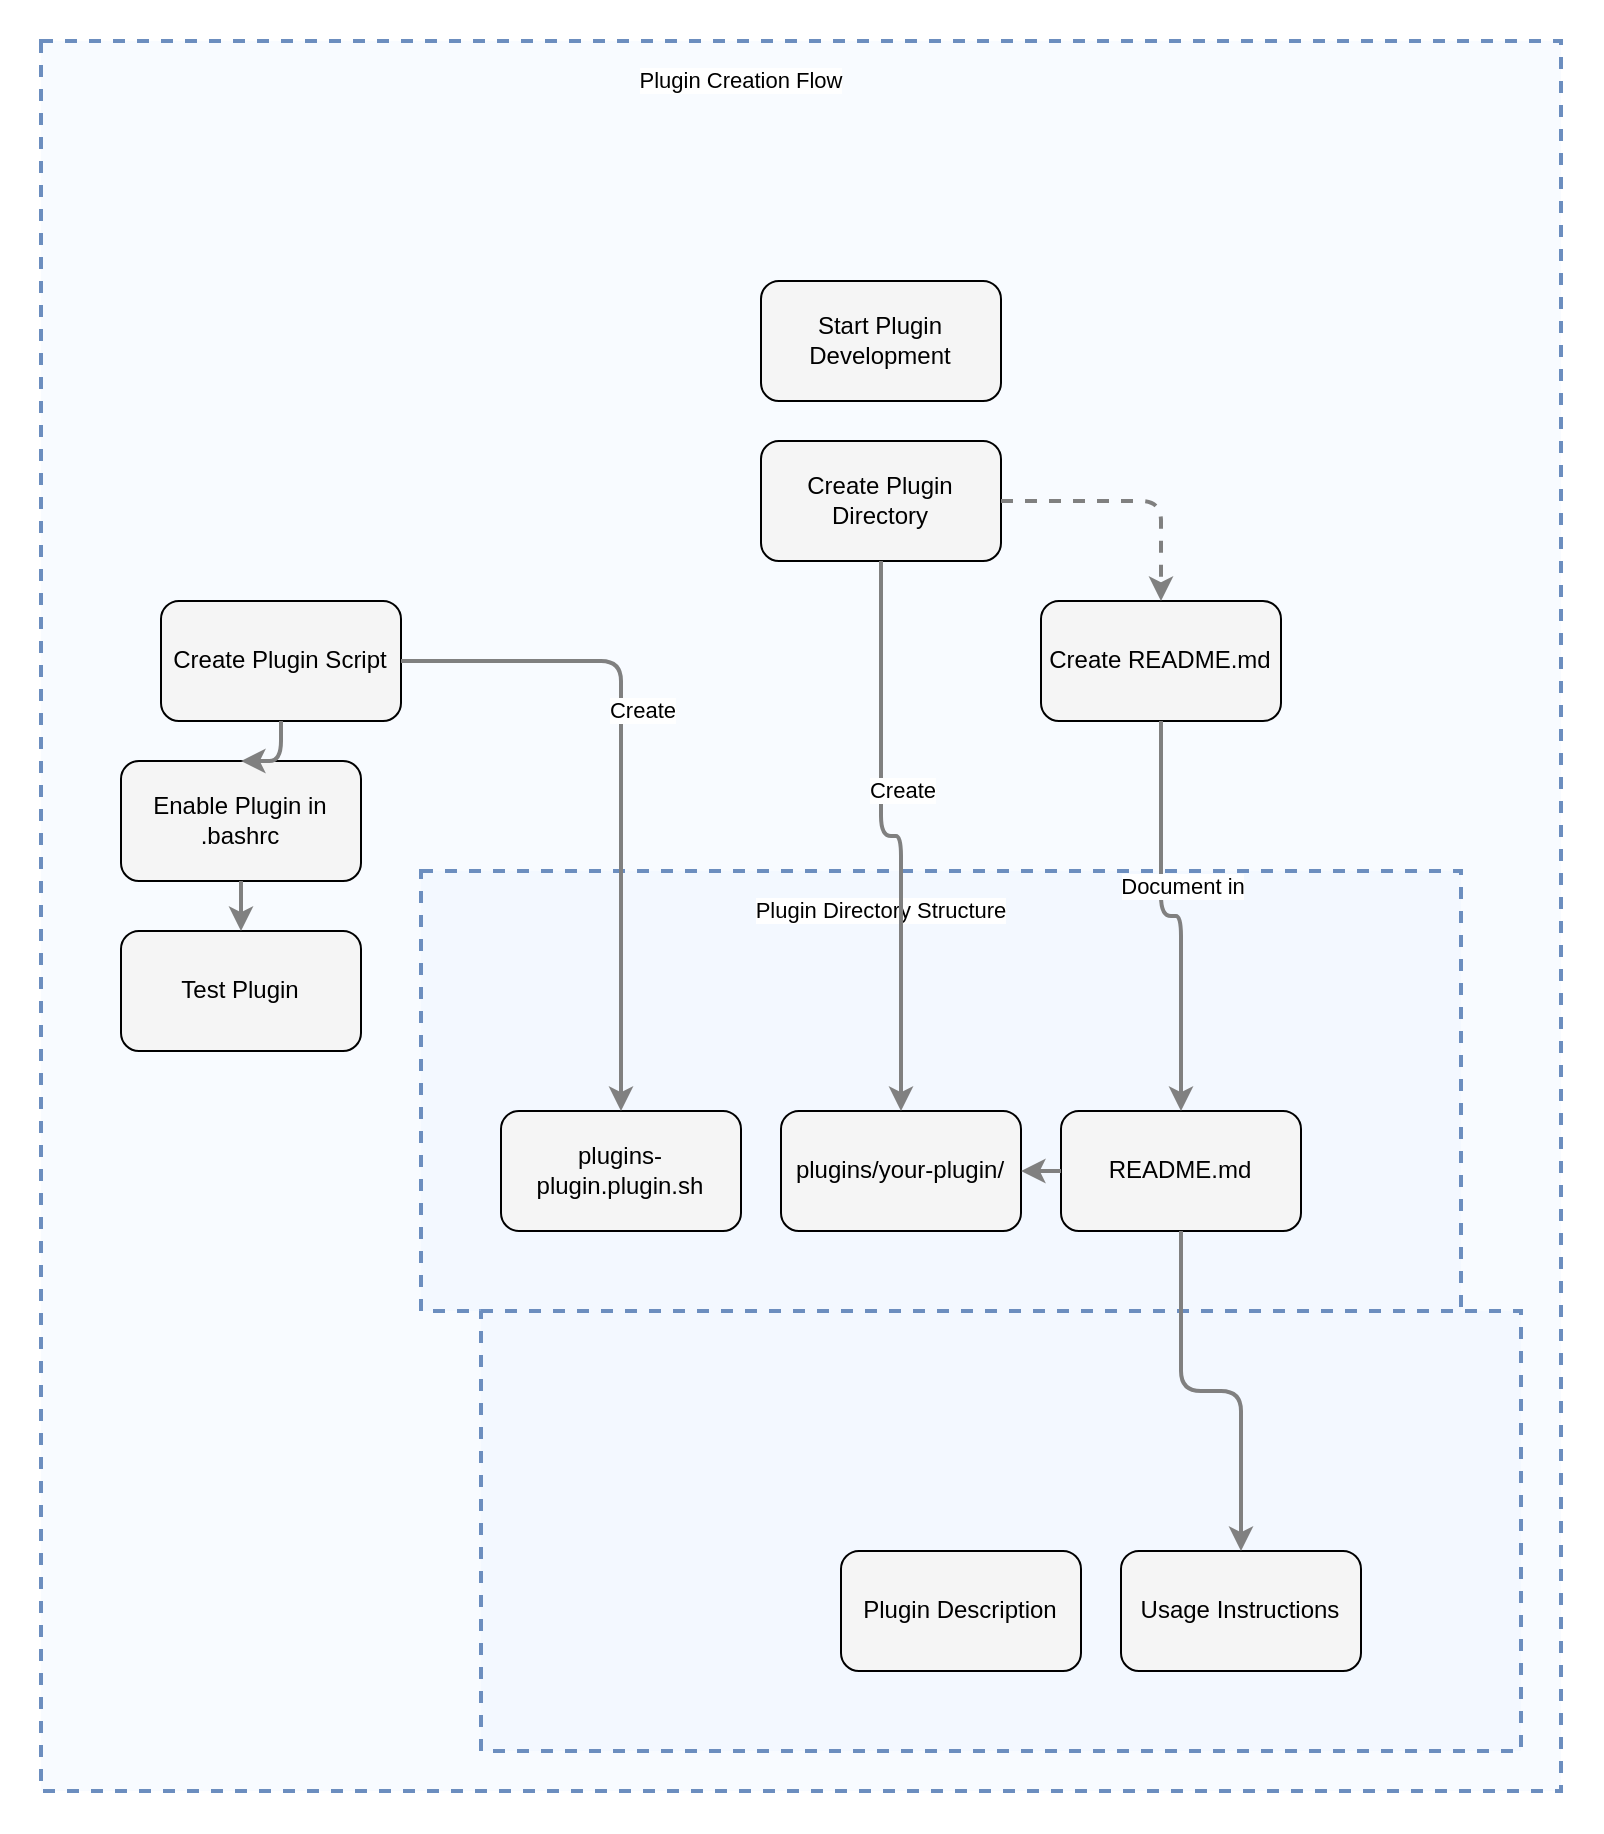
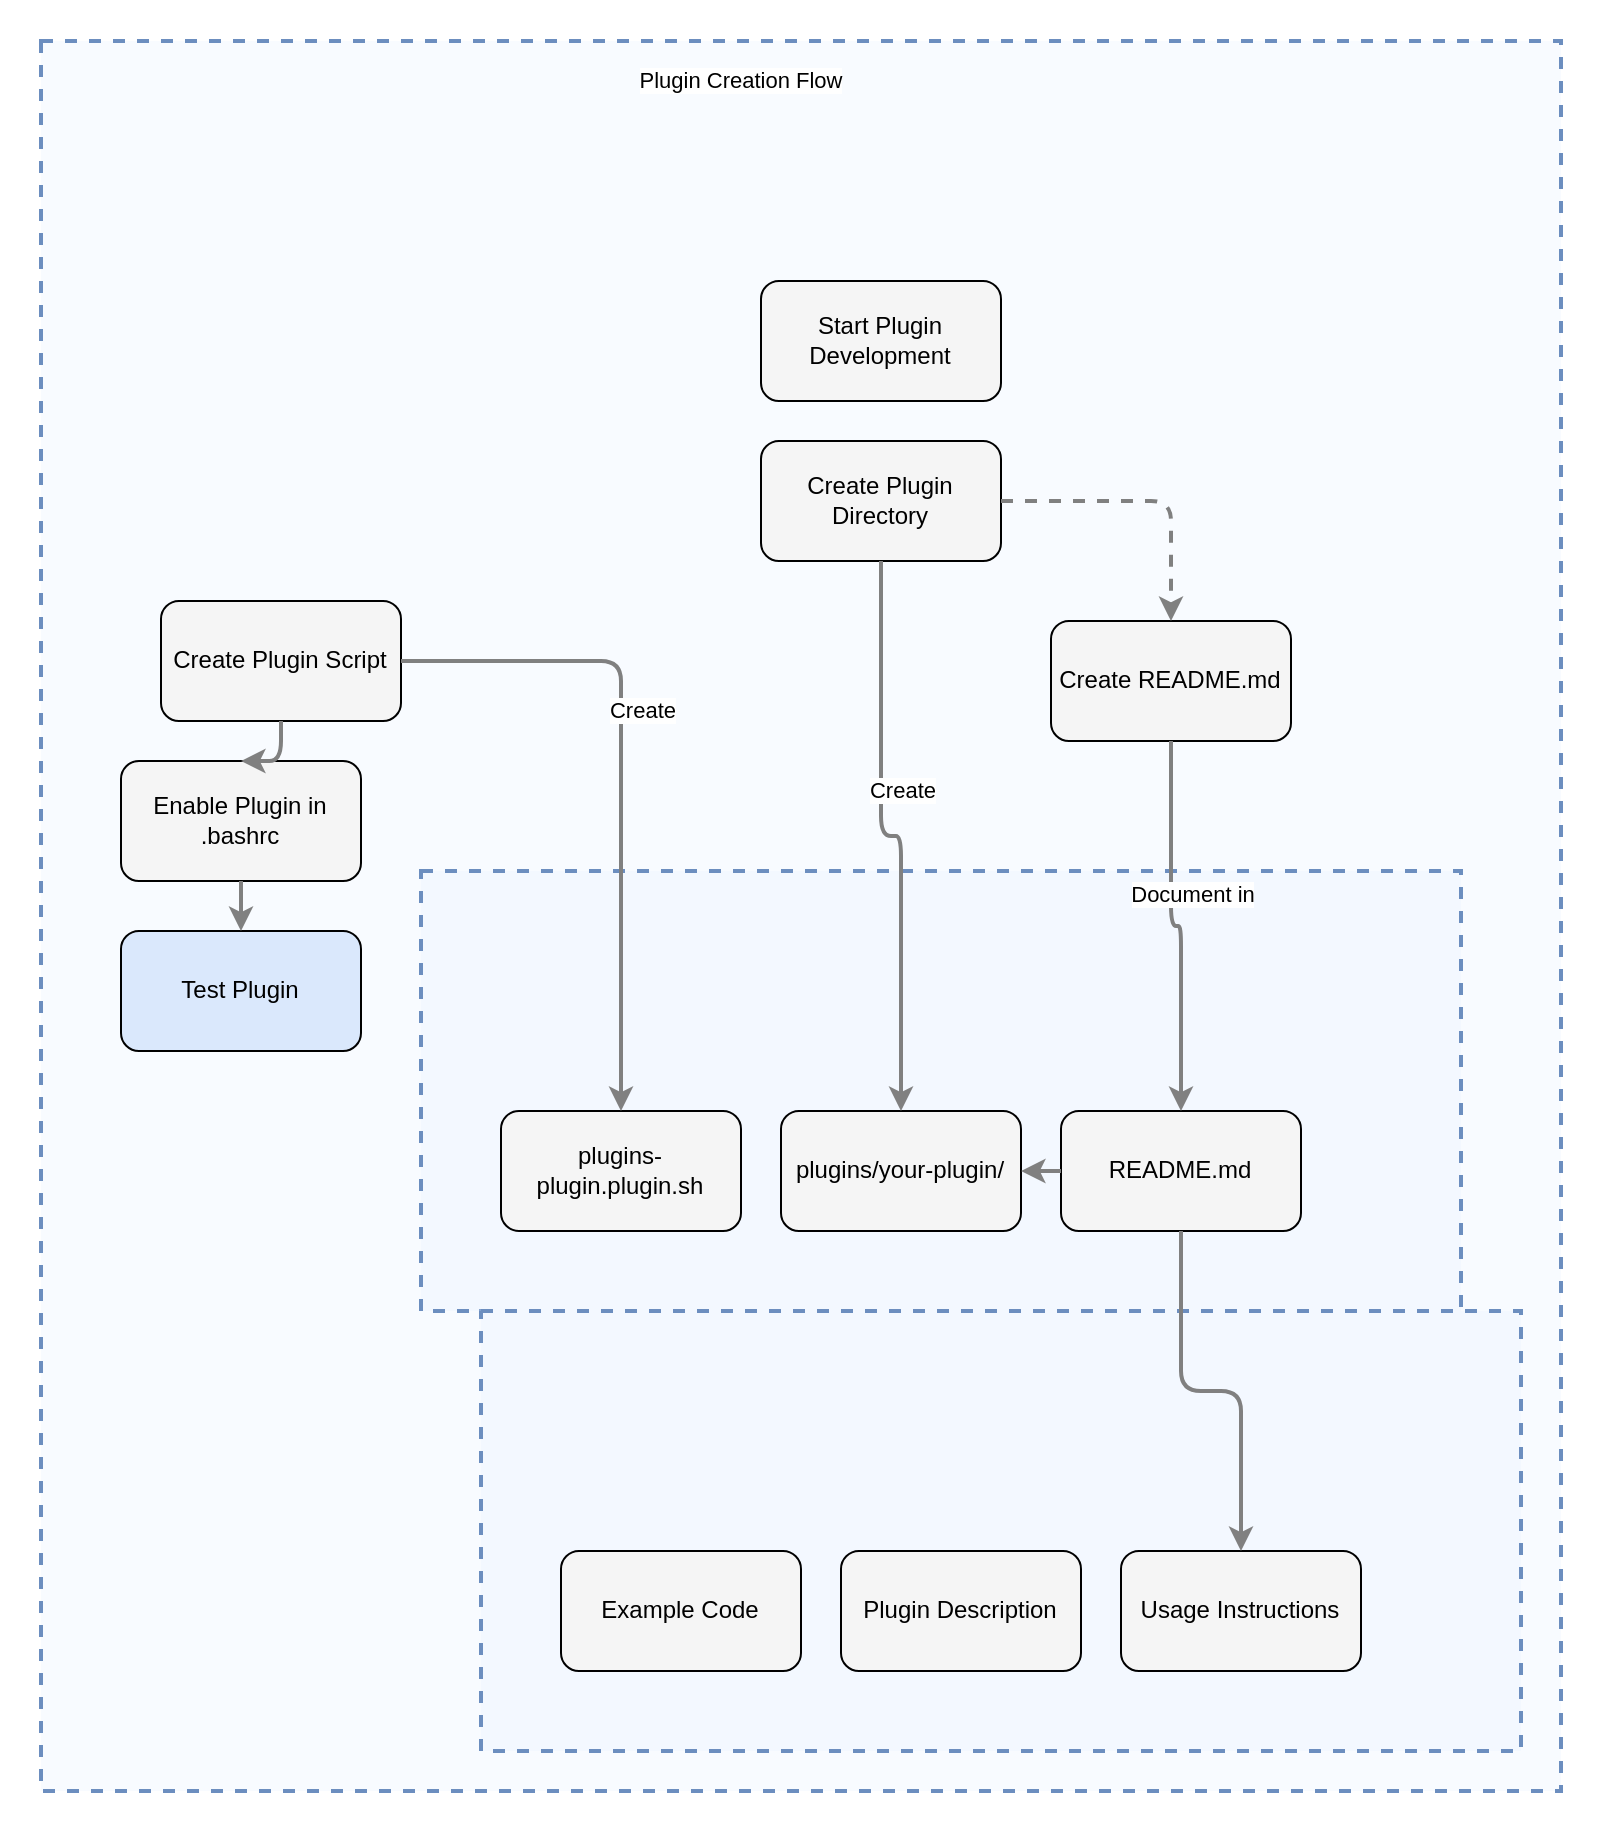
node "Create README.md": moved (1161, 661) -> (1171, 681)
node "Plugin Directory Structure": removed
node "Test Plugin": fillcolor #f5f5f5 -> #dae8fc
node "Example Code": added
